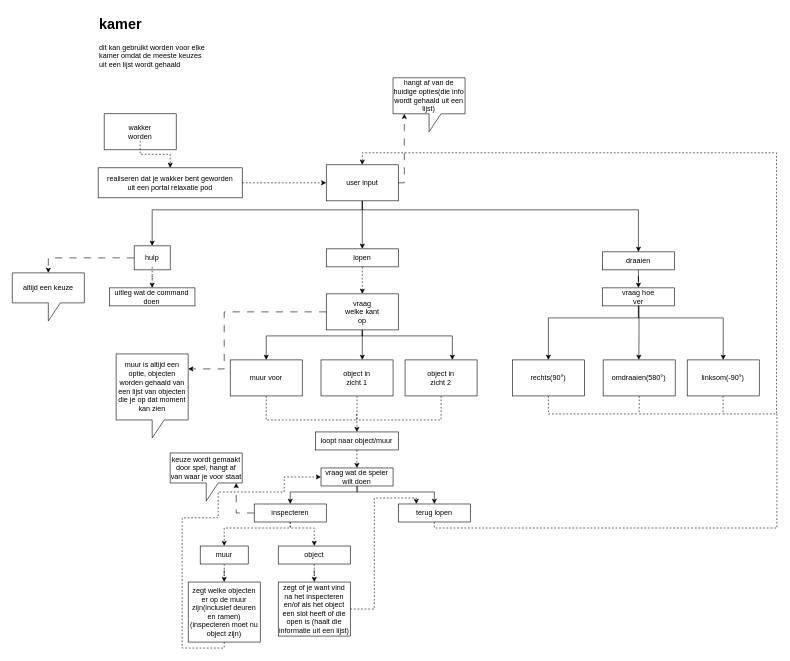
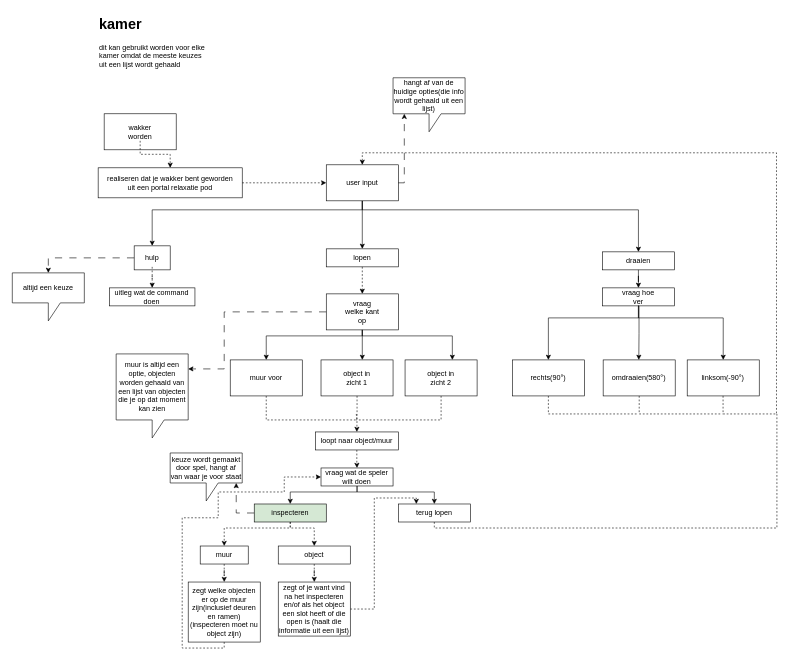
node "inspecteren": fillcolor #ffffff -> #d5e8d4
